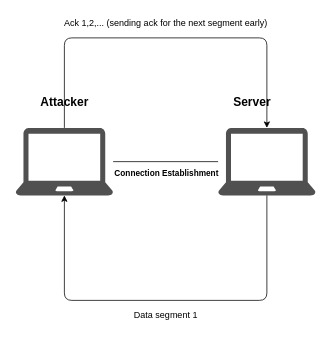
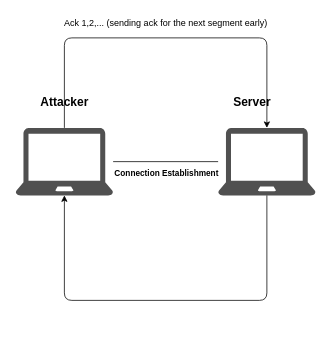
node "Data segment 1": removed
